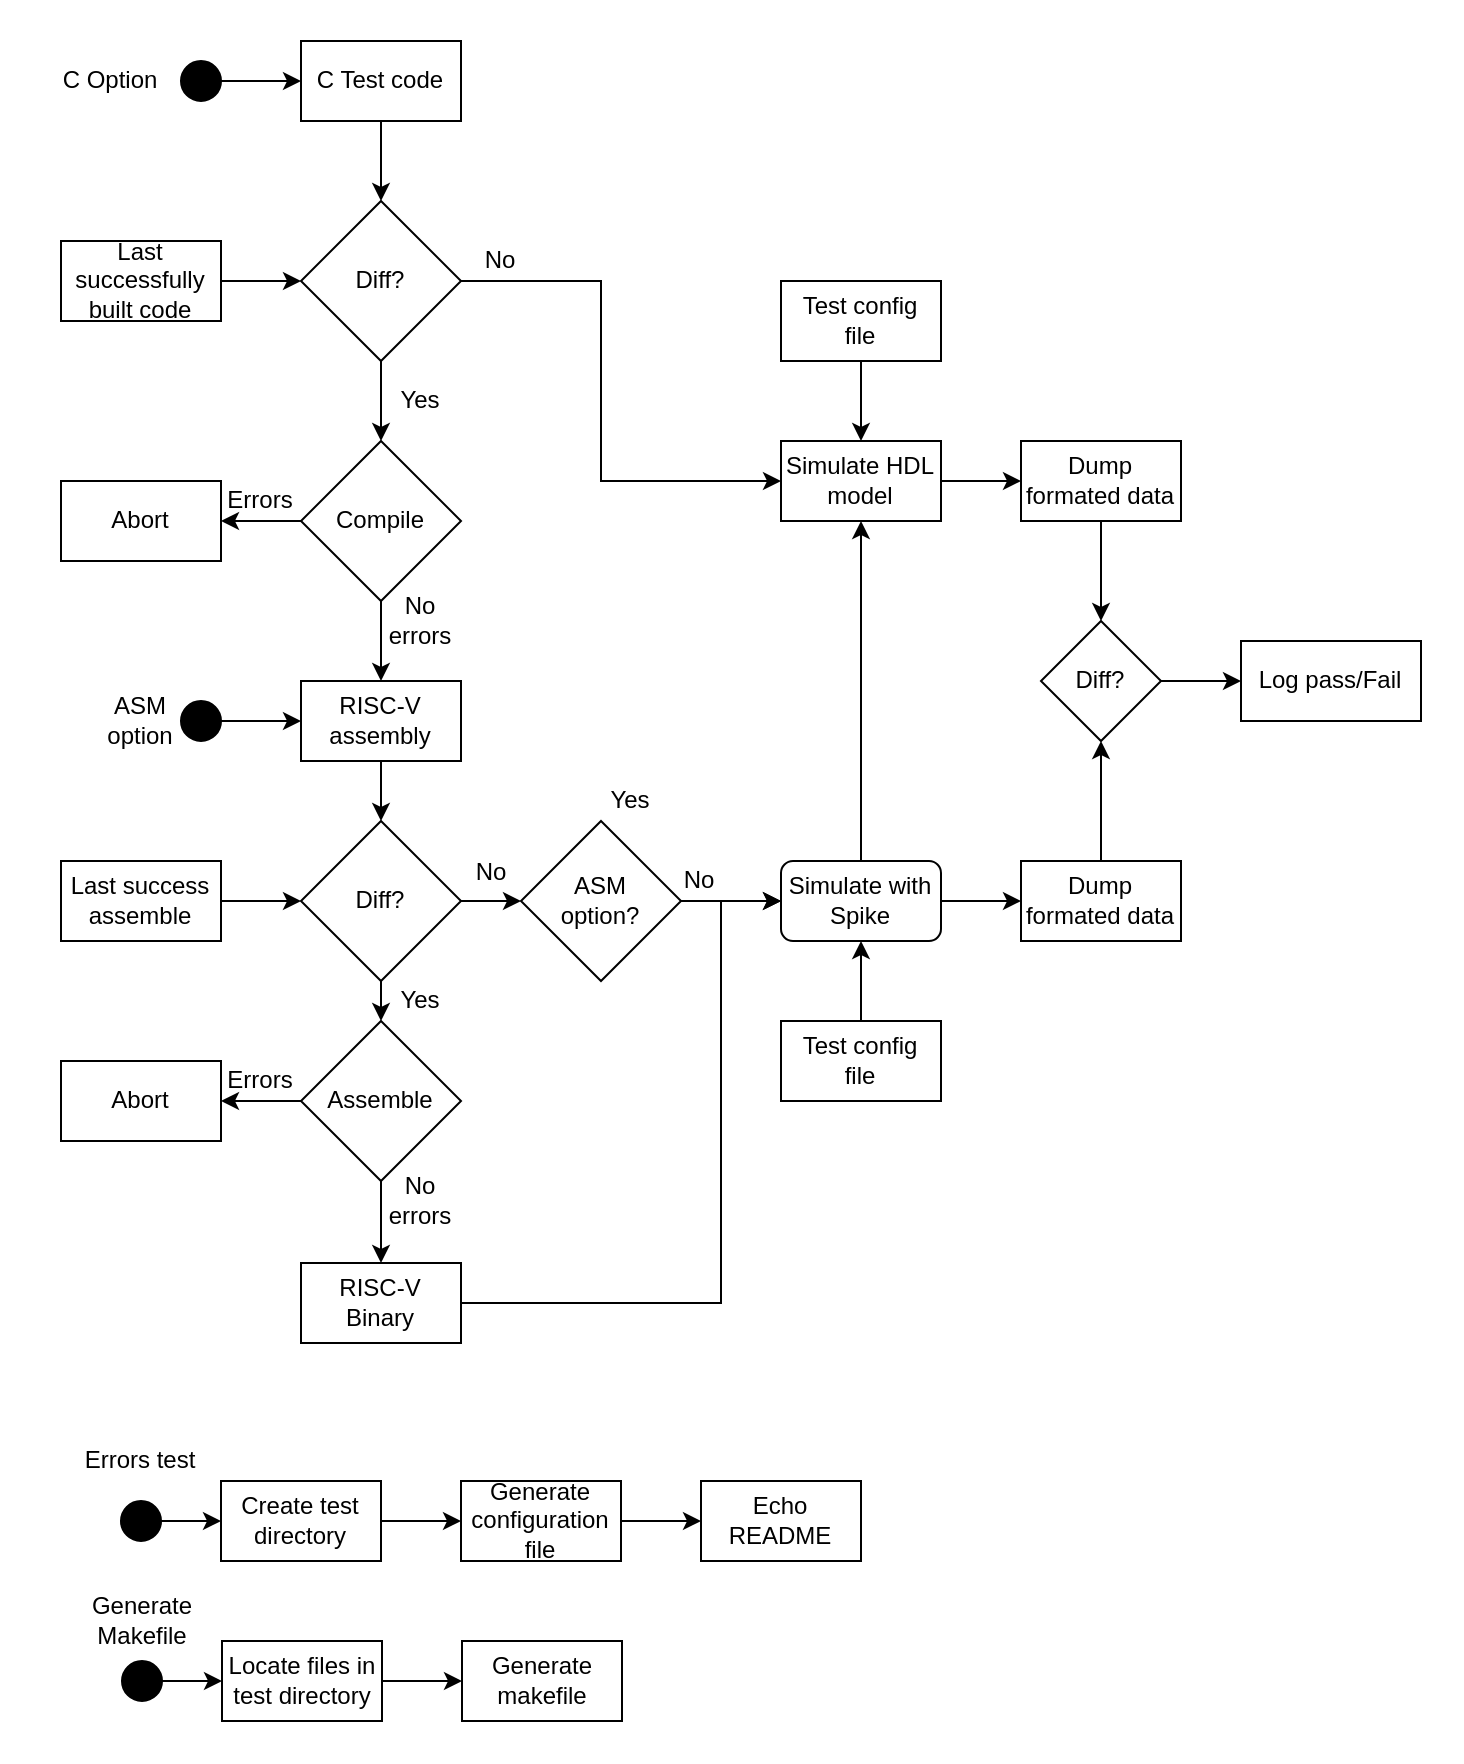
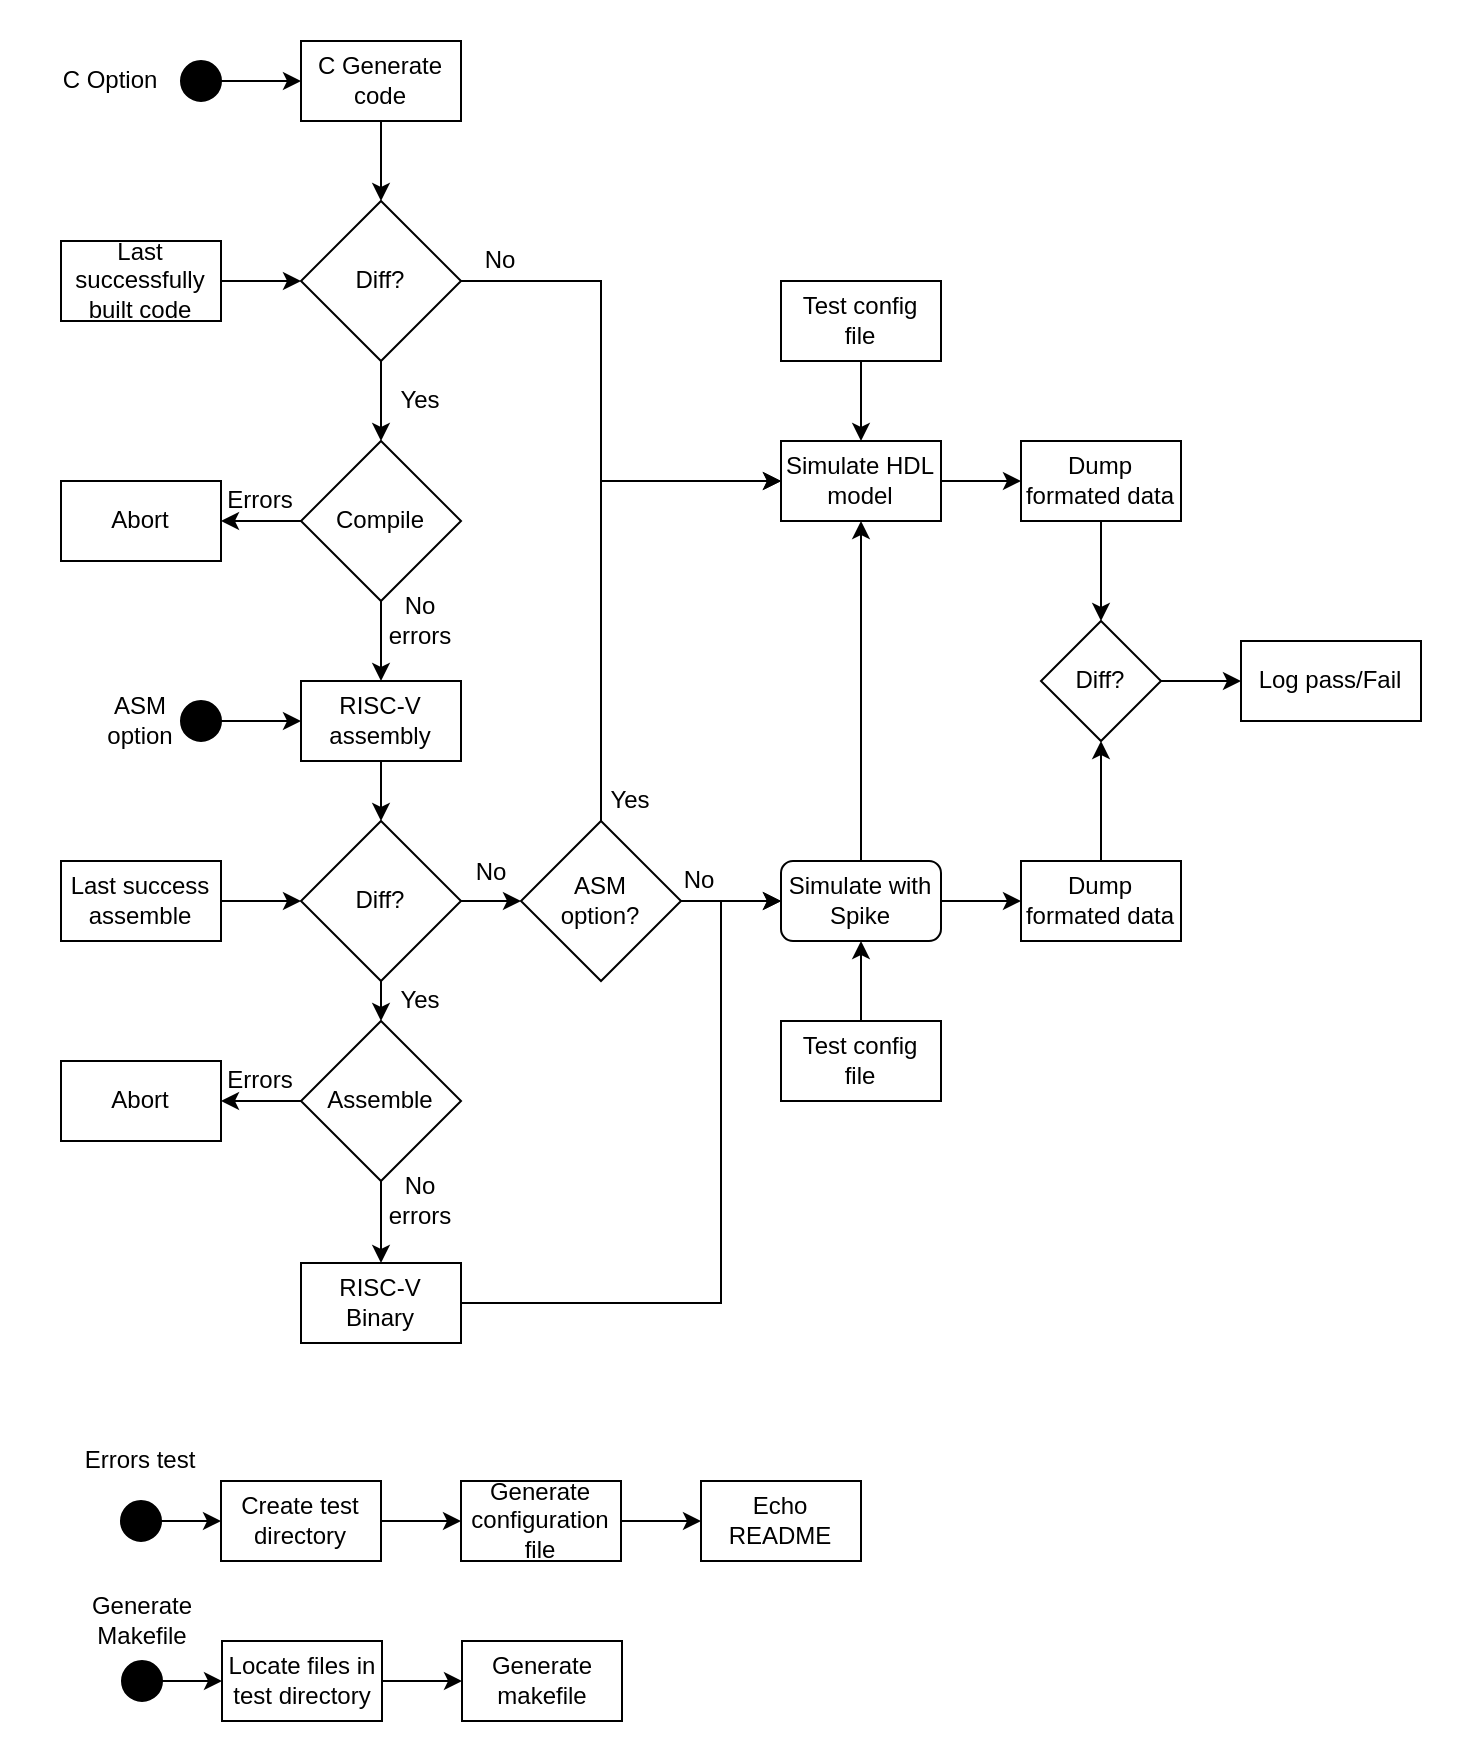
node "C Test code": label "C Test code" -> "C Generate code"
edge "ASM option?" -> "Simulate HDL model": added
